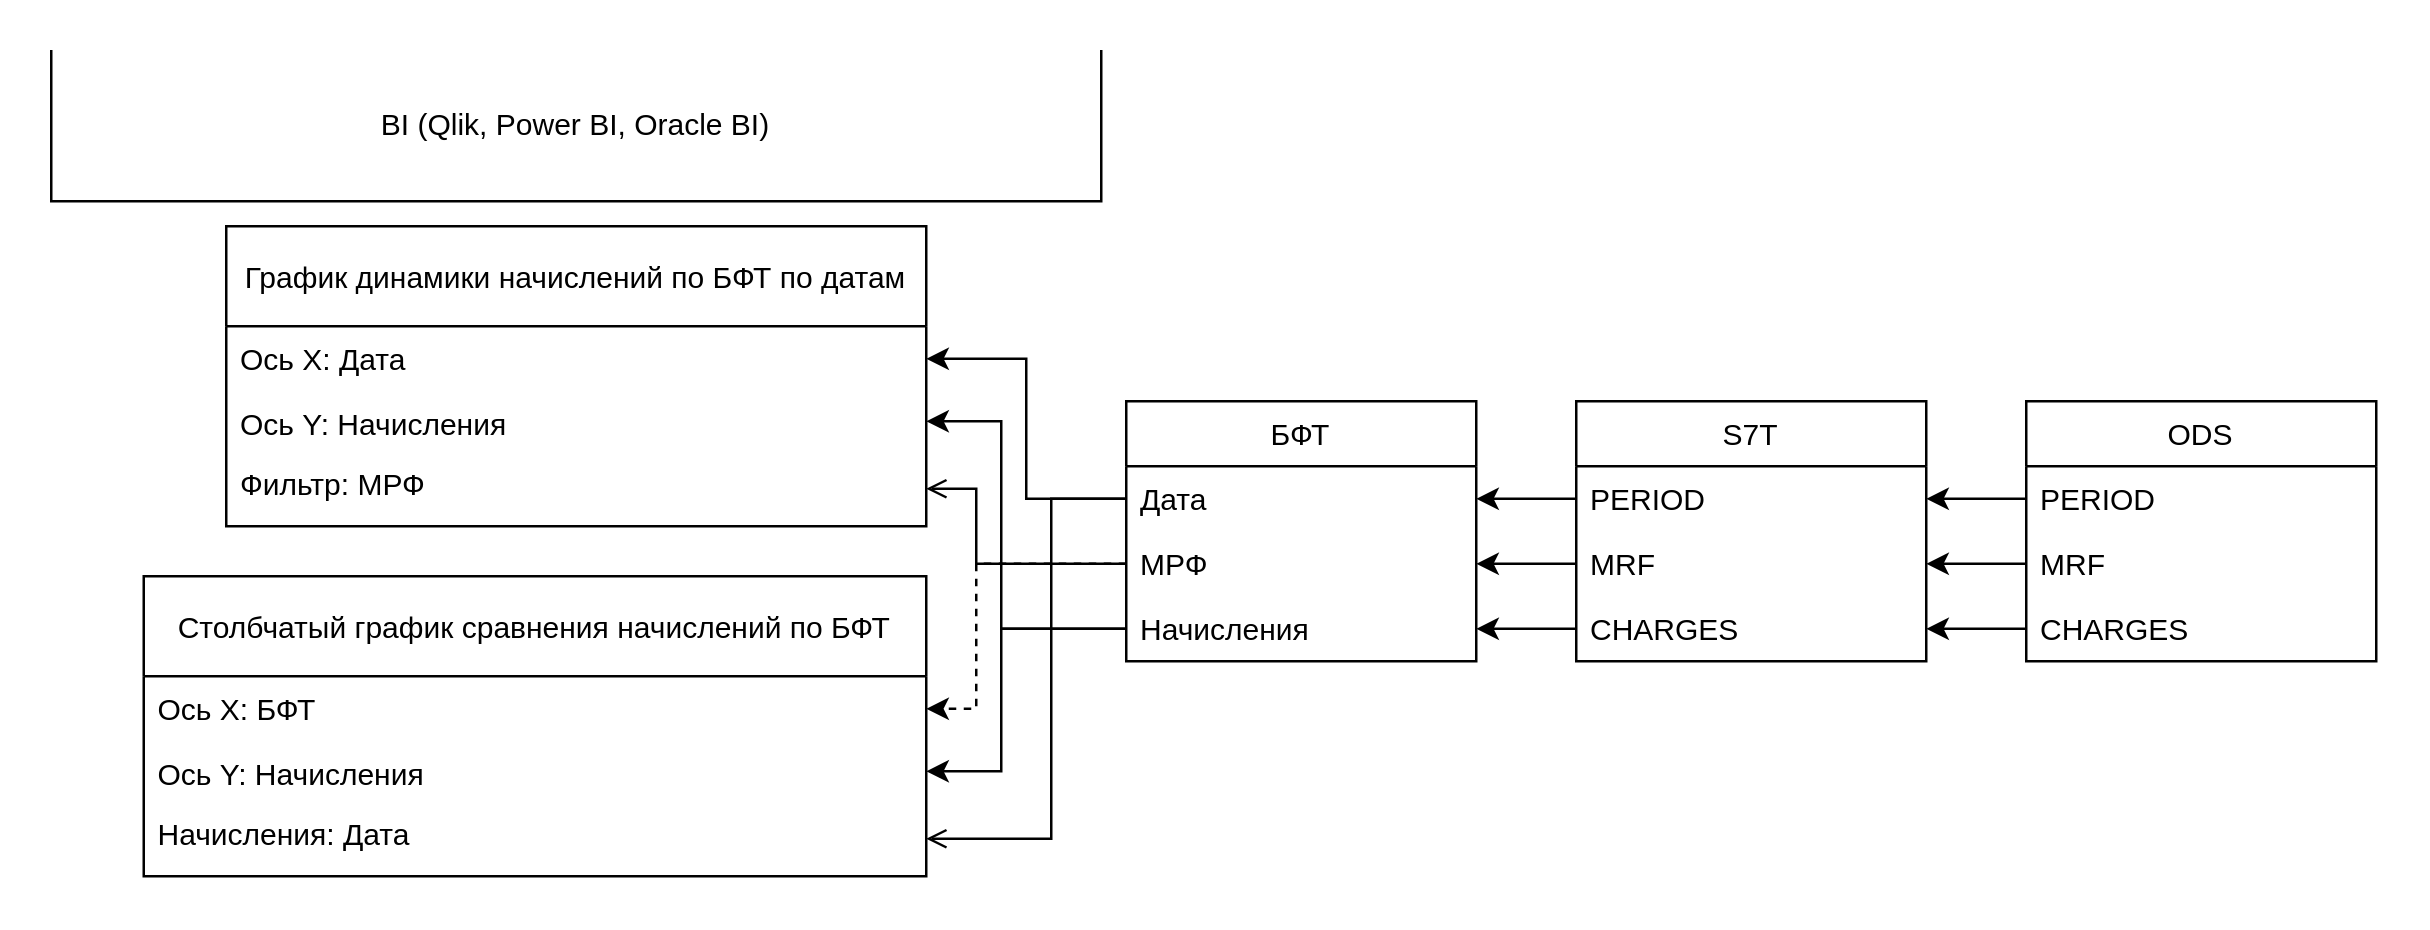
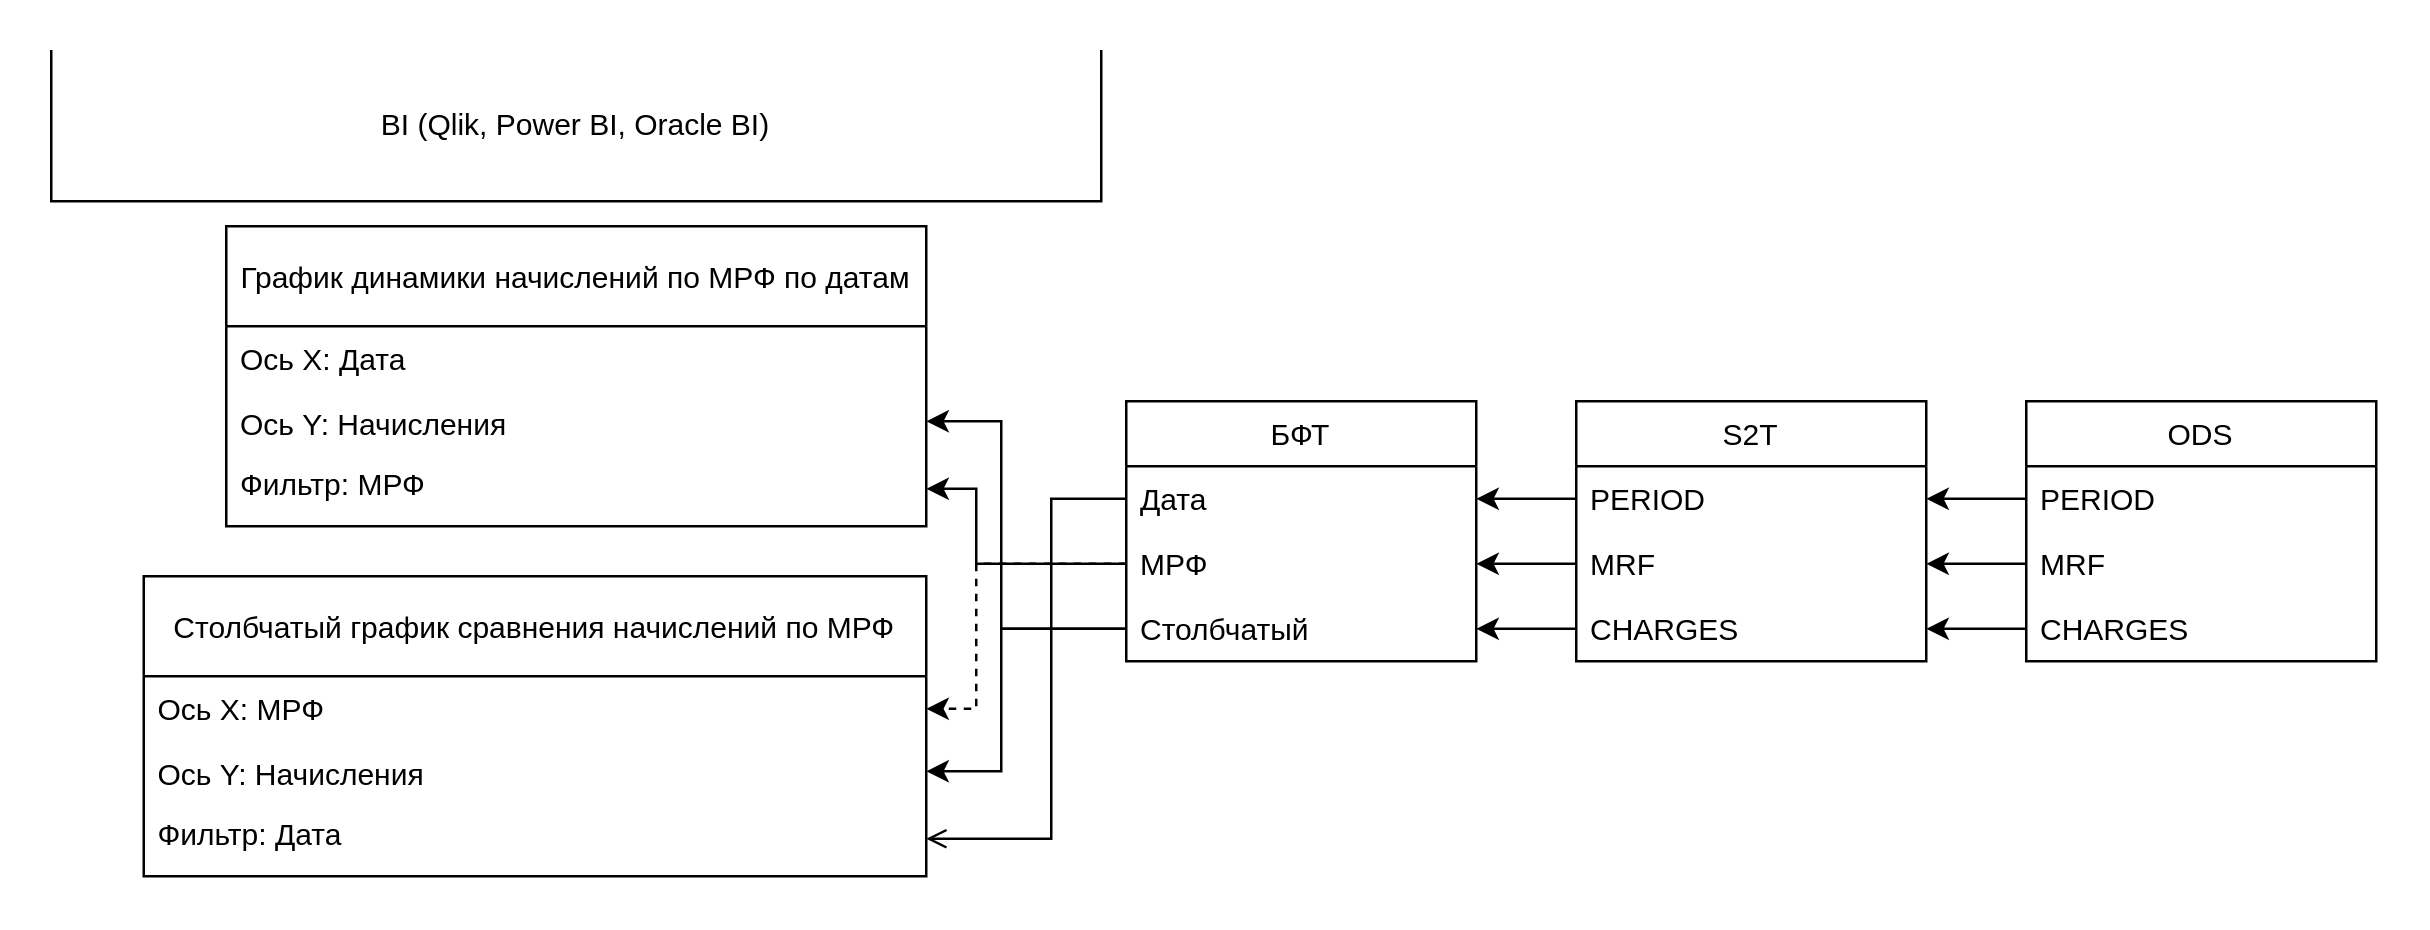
node "График динамики начислений по БФТ по датам": label "График динамики начислений по БФТ по датам" -> "График динамики начислений по МРФ по датам"
edge "Дата" -> "Ось Х: Дата": removed
node "S7T": label "S7T" -> "S2T"
edge "МРФ" -> "Фильтр: МРФ": arrowhead open -> classic
node "Столбчатый график сравнения начислений по БФТ": label "Столбчатый график сравнения начислений по БФТ" -> "Столбчатый график сравнения начислений по МРФ"
node "Начисления": label "Начисления" -> "Столбчатый"
node "Ось Х: БФТ": label "Ось Х: БФТ" -> "Ось Х: МРФ"
node "Начисления: Дата": label "Начисления: Дата" -> "Фильтр: Дата"
